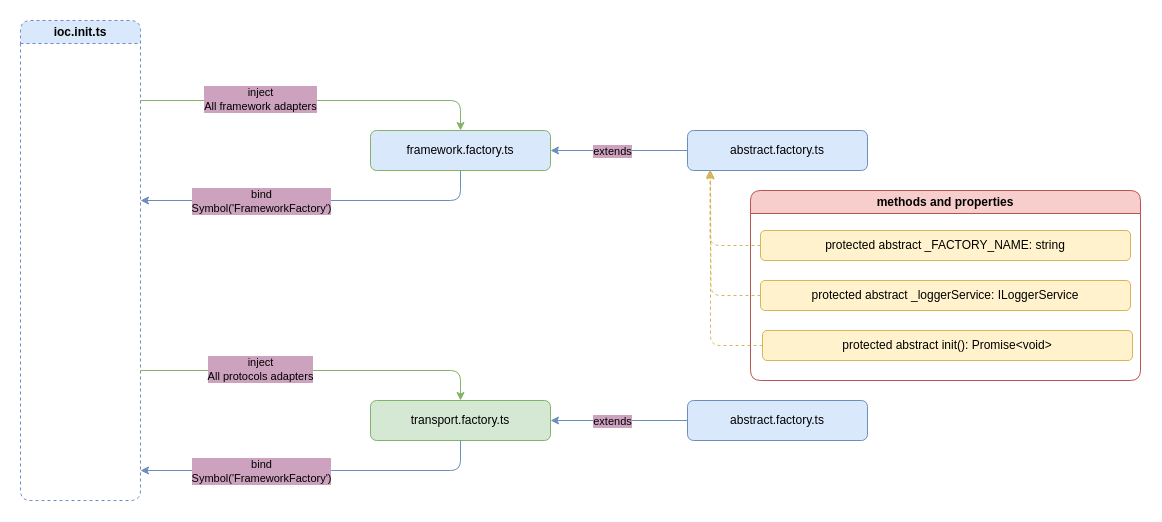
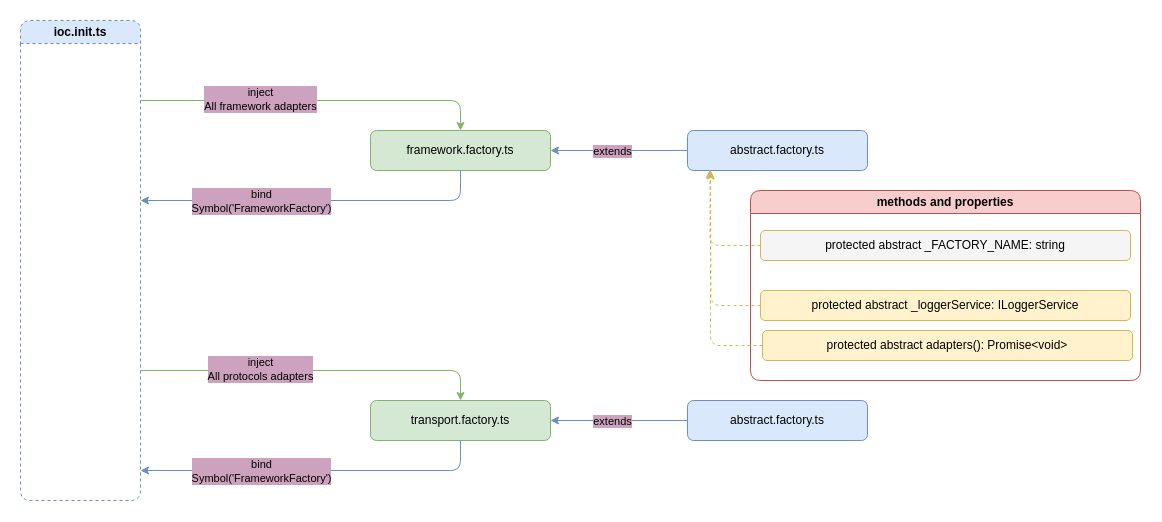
node "framework.factory.ts": fillcolor #dae8fc -> #d5e8d4
node "protected abstract _FACTORY_NAME: string": fillcolor #fff2cc -> #f5f5f5
node "protected abstract _loggerService: ILoggerService": moved (946, 296) -> (946, 306)
node "protected abstract init(): Promise<void>": label "protected abstract init(): Promise<void>" -> "protected abstract adapters(): Promise<void>"
